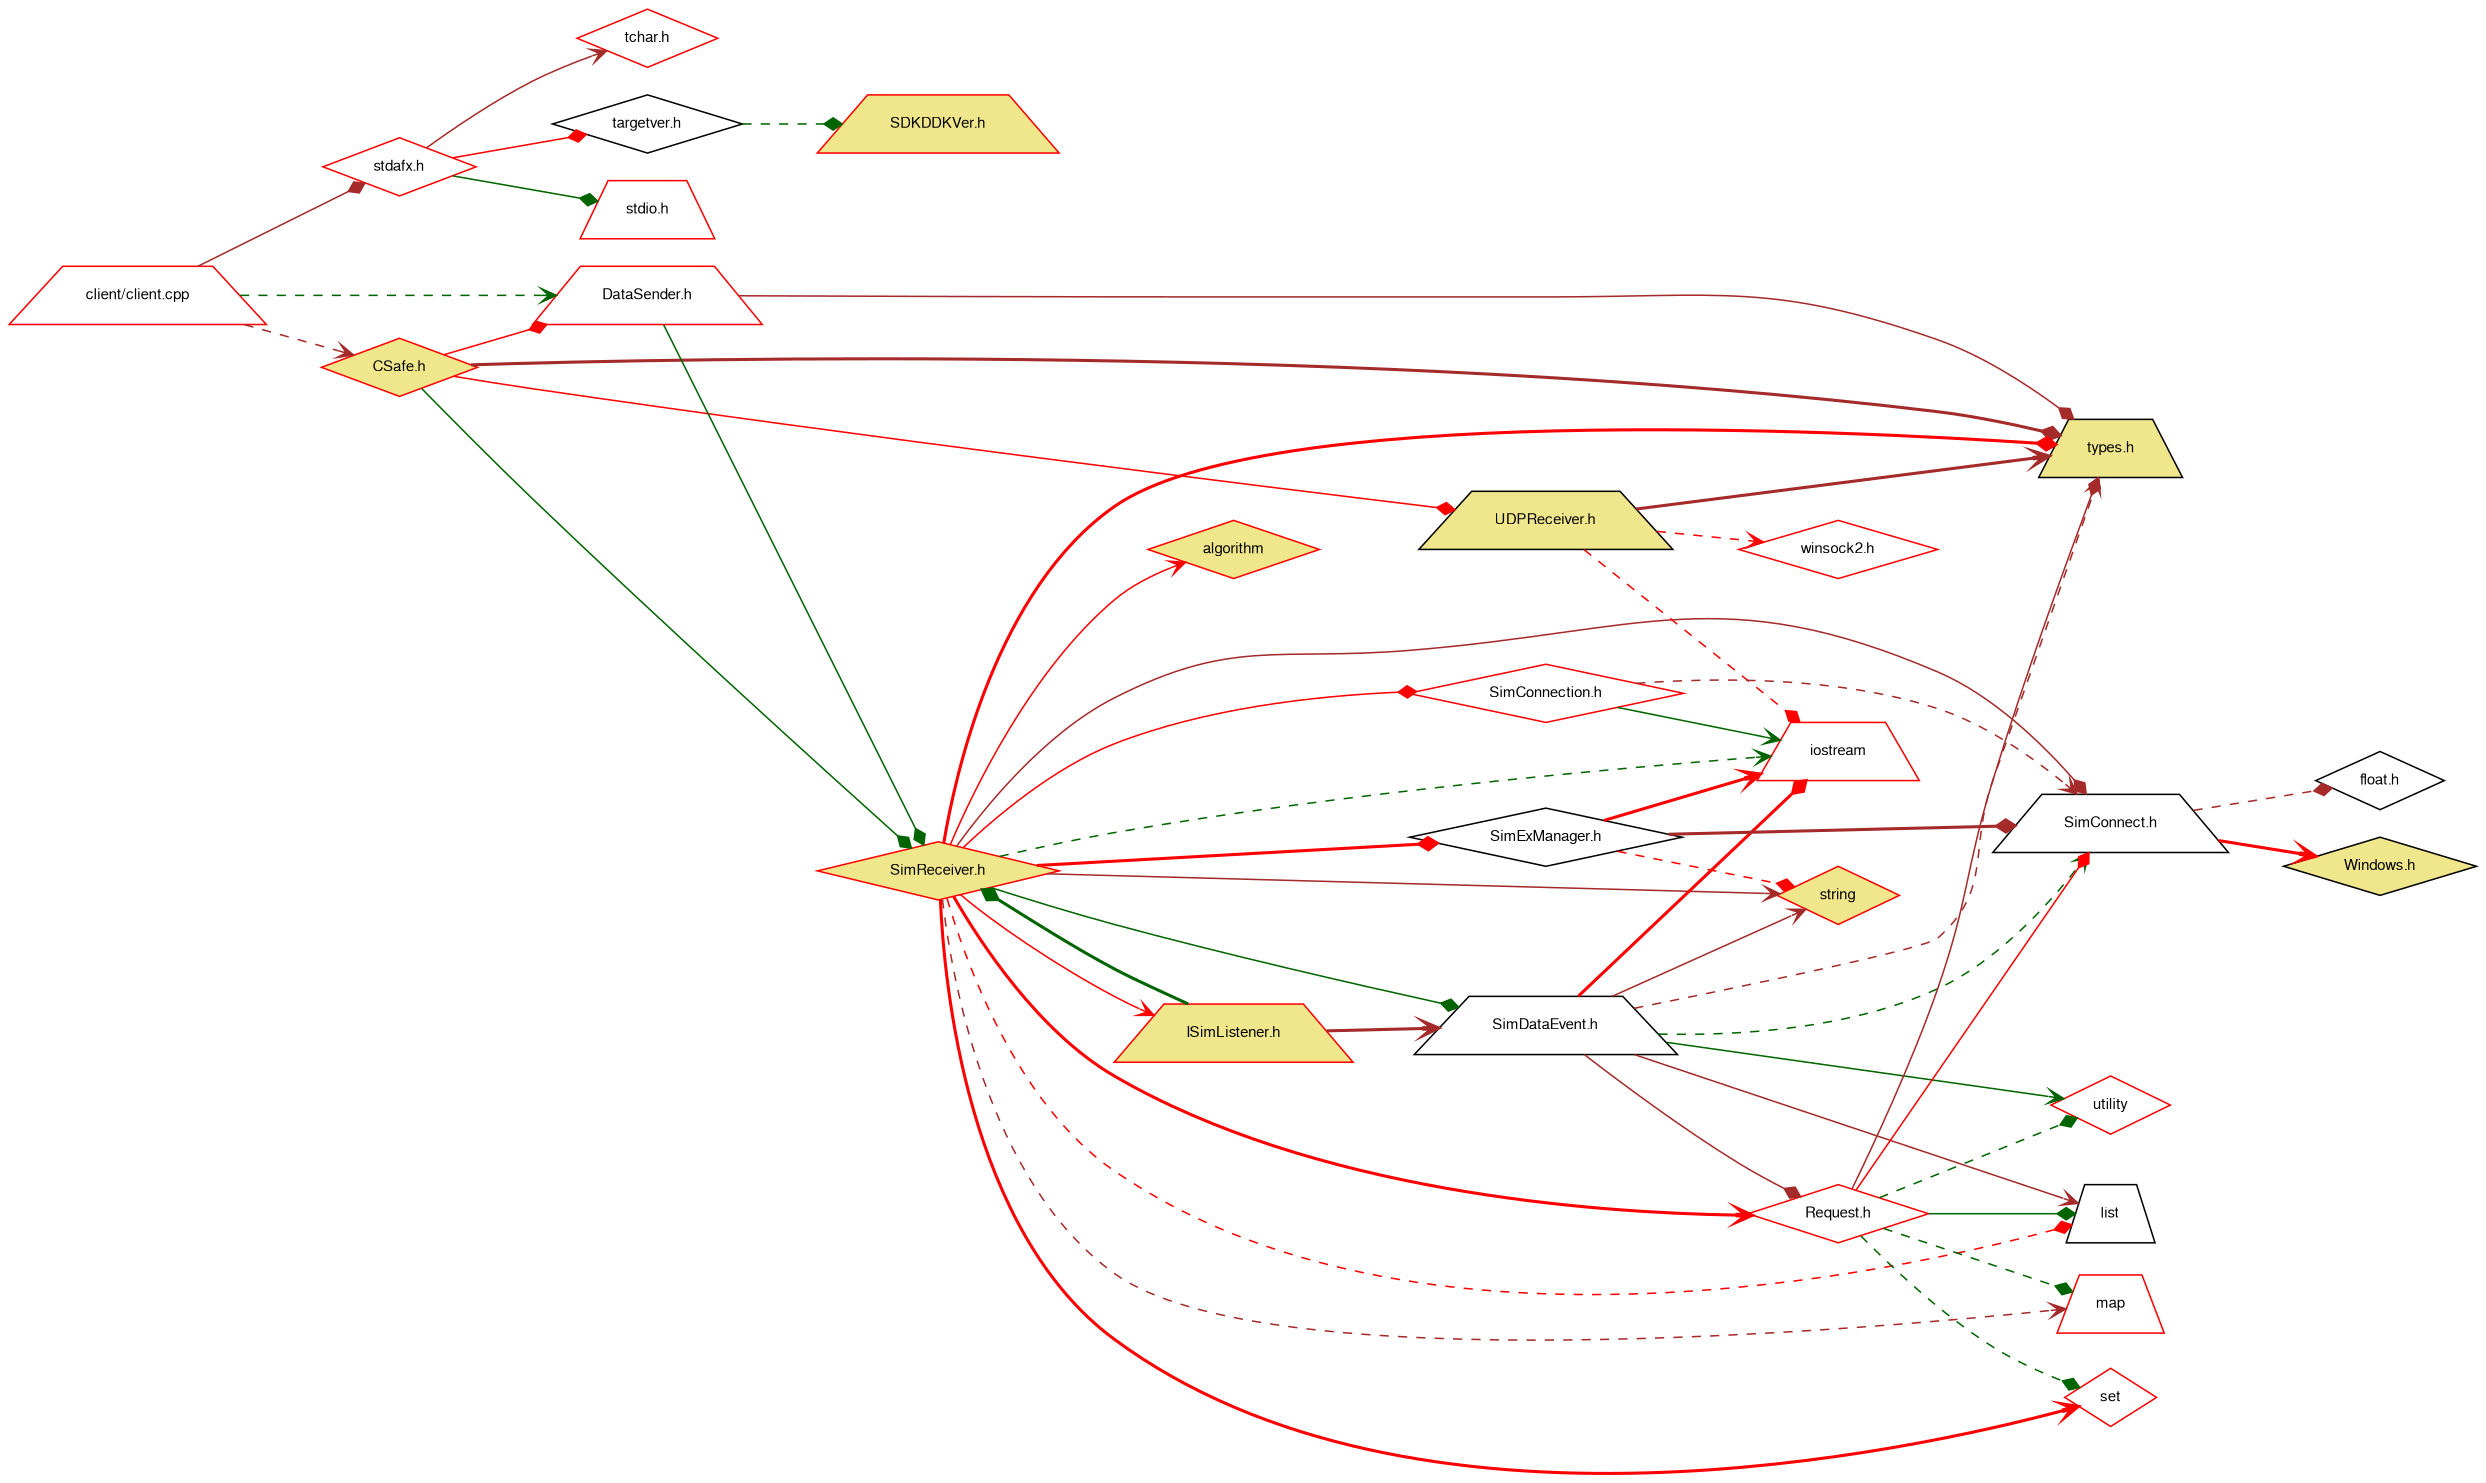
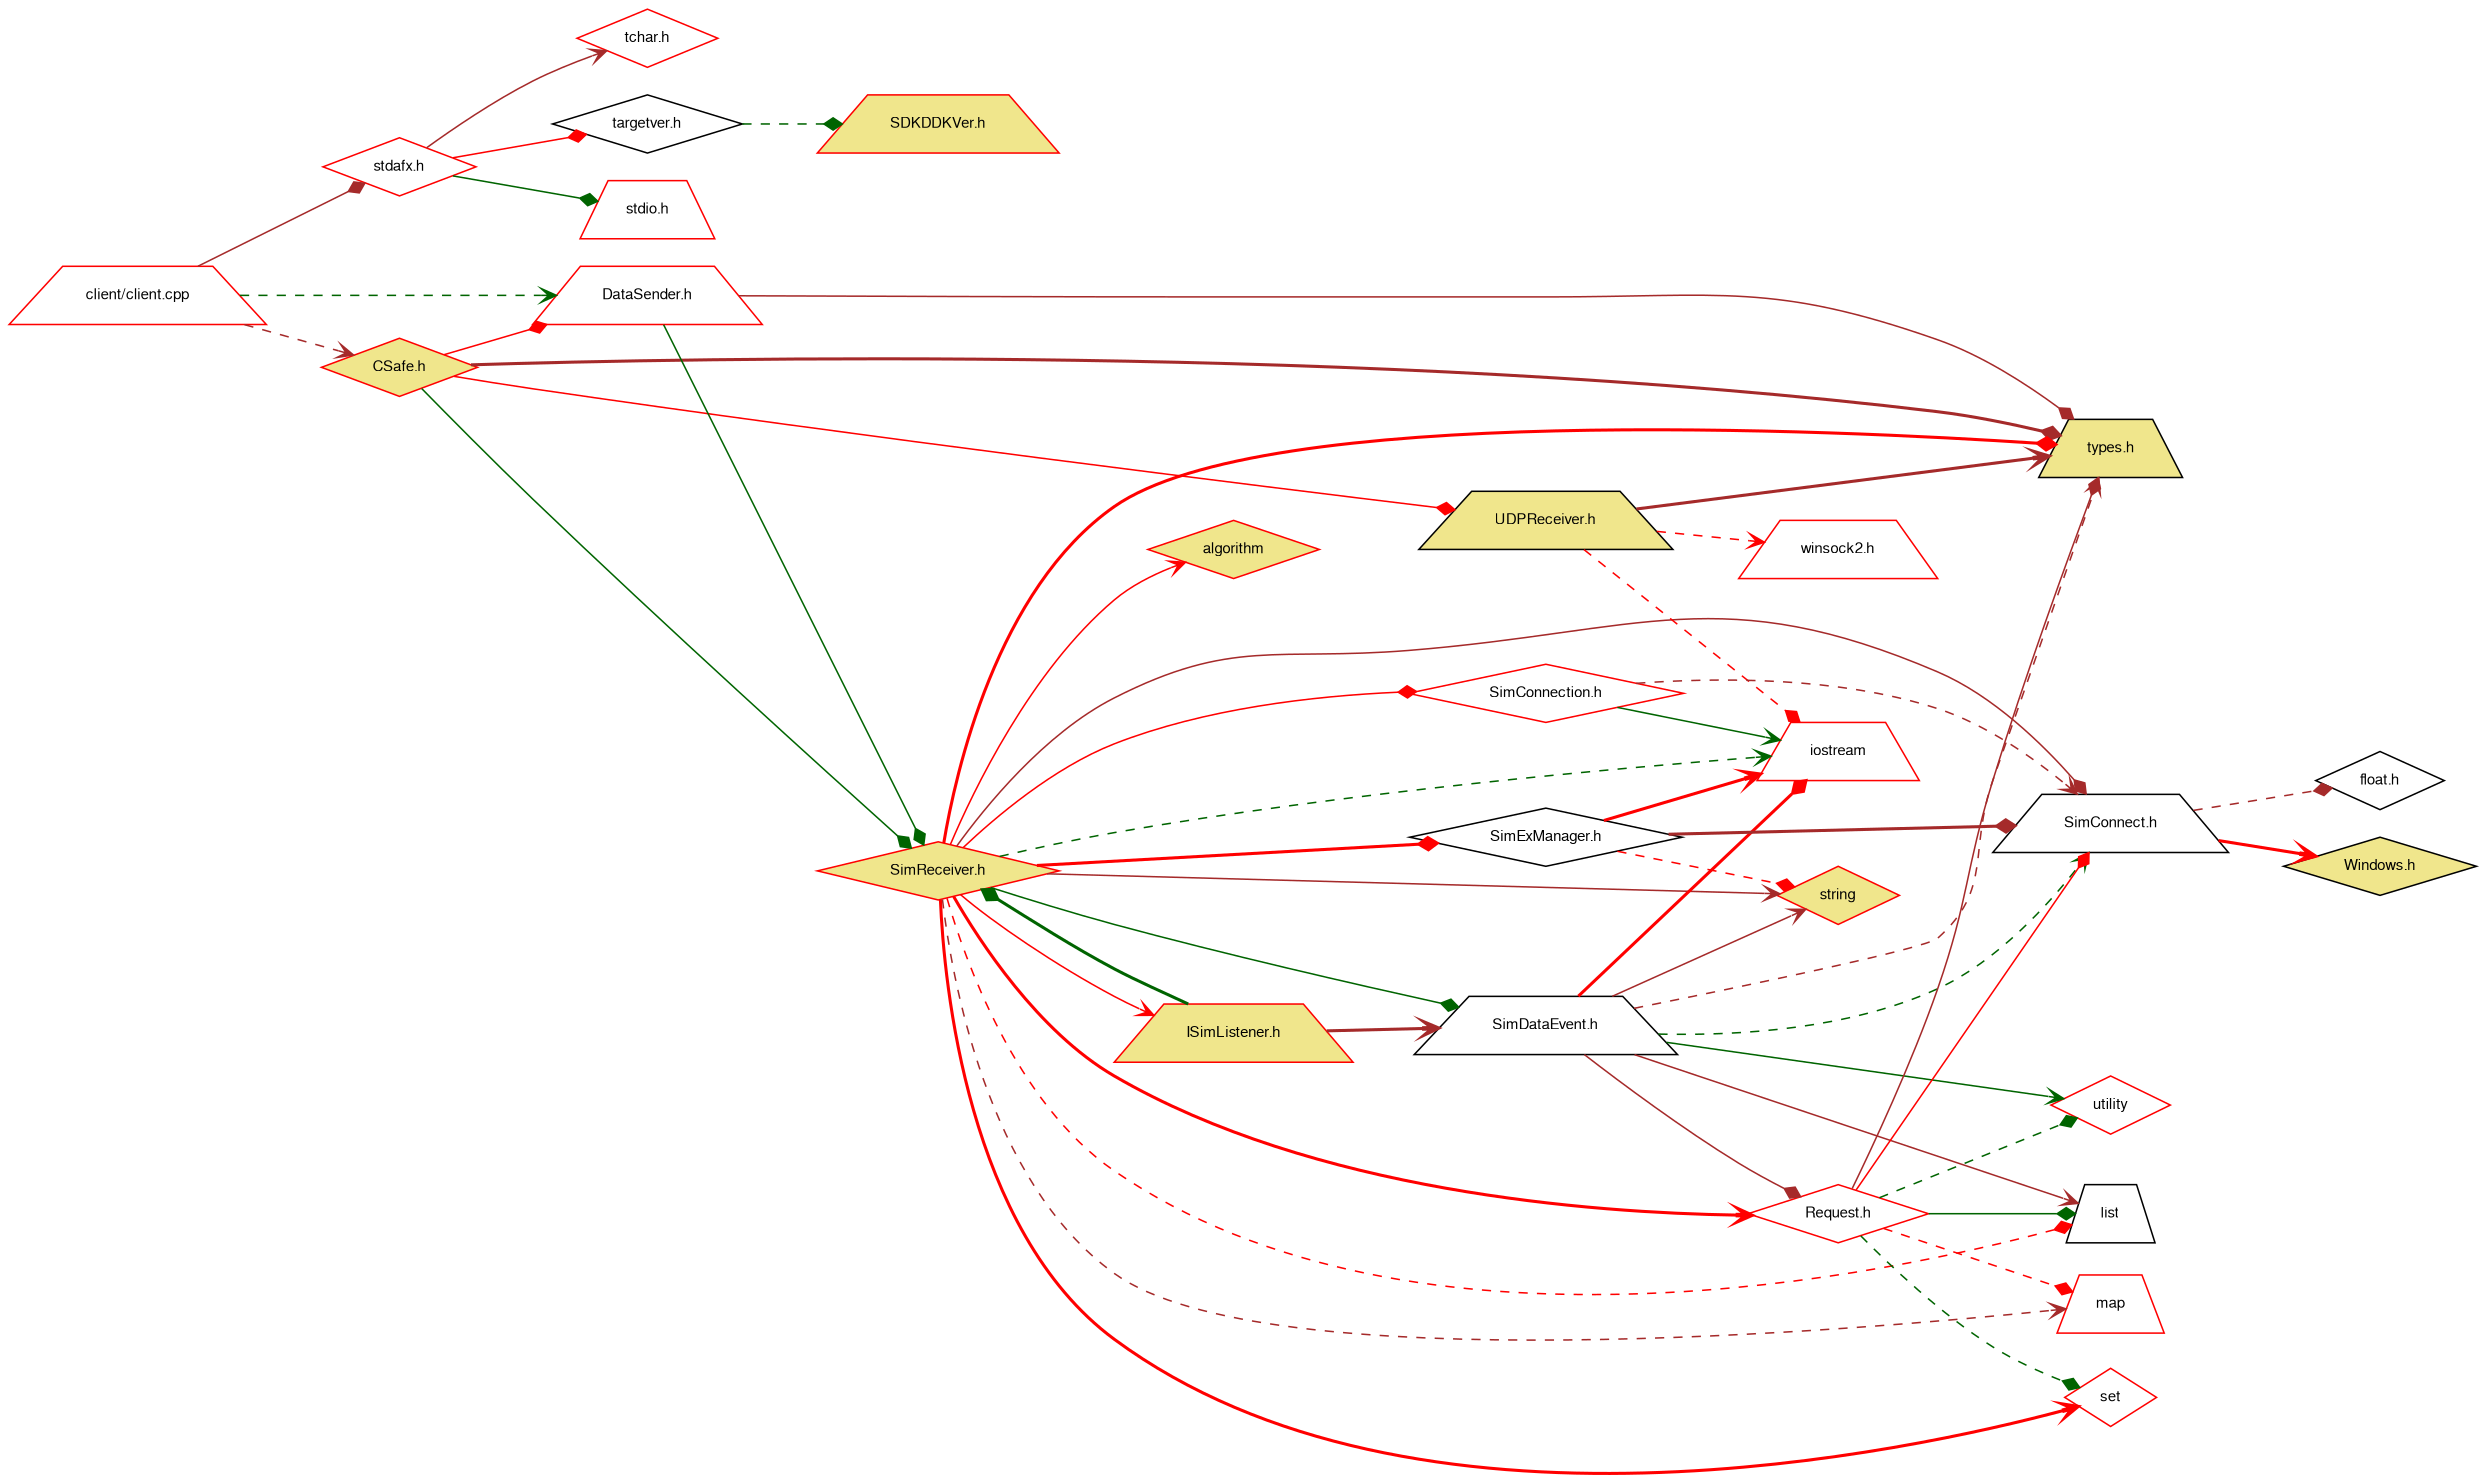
node "winsock2.h": shape diamond -> trapezium
edge "Request.h" -> "map": color darkgreen -> red
